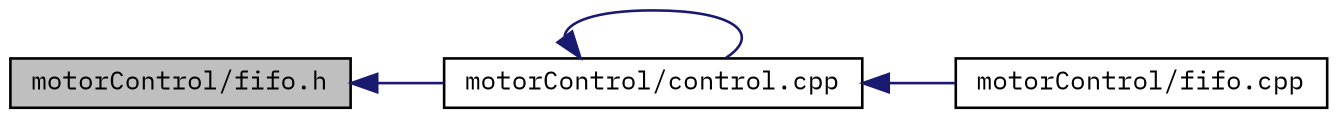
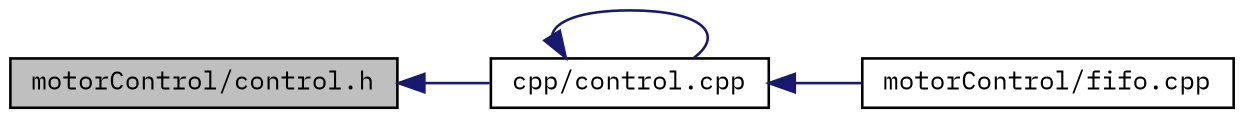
node "motorControl/fifo.h": label "motorControl/fifo.h" -> "motorControl/control.h"
node "motorControl/control.cpp": label "motorControl/control.cpp" -> "cpp/control.cpp"
